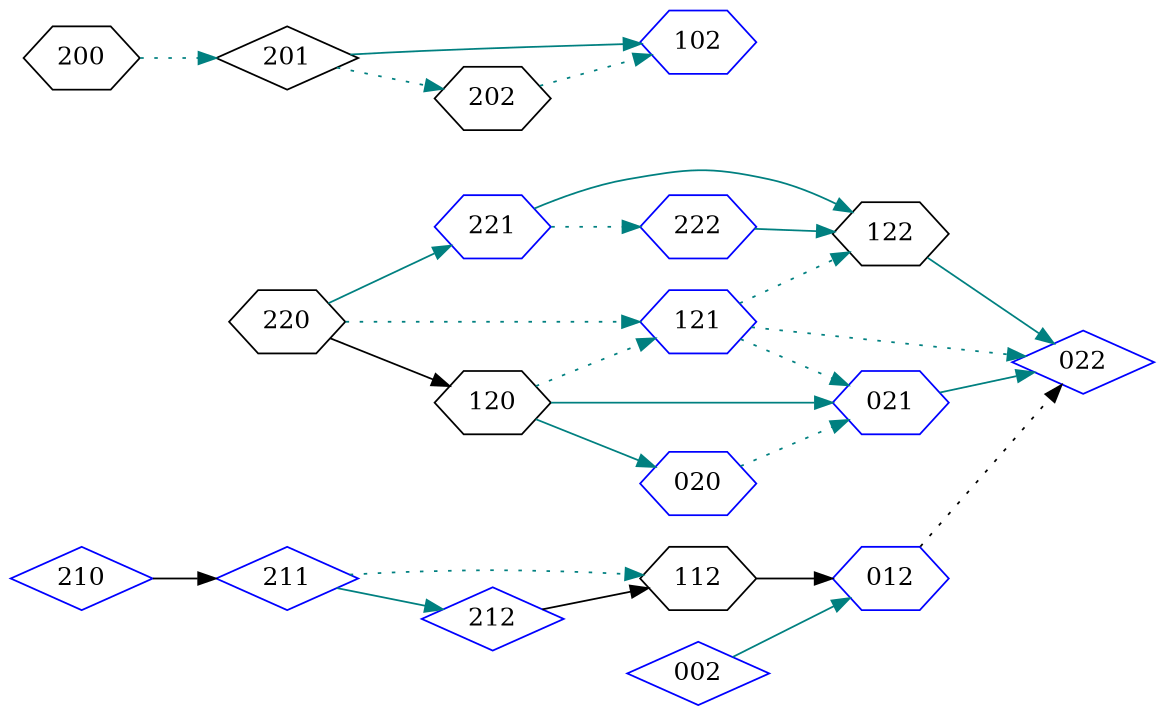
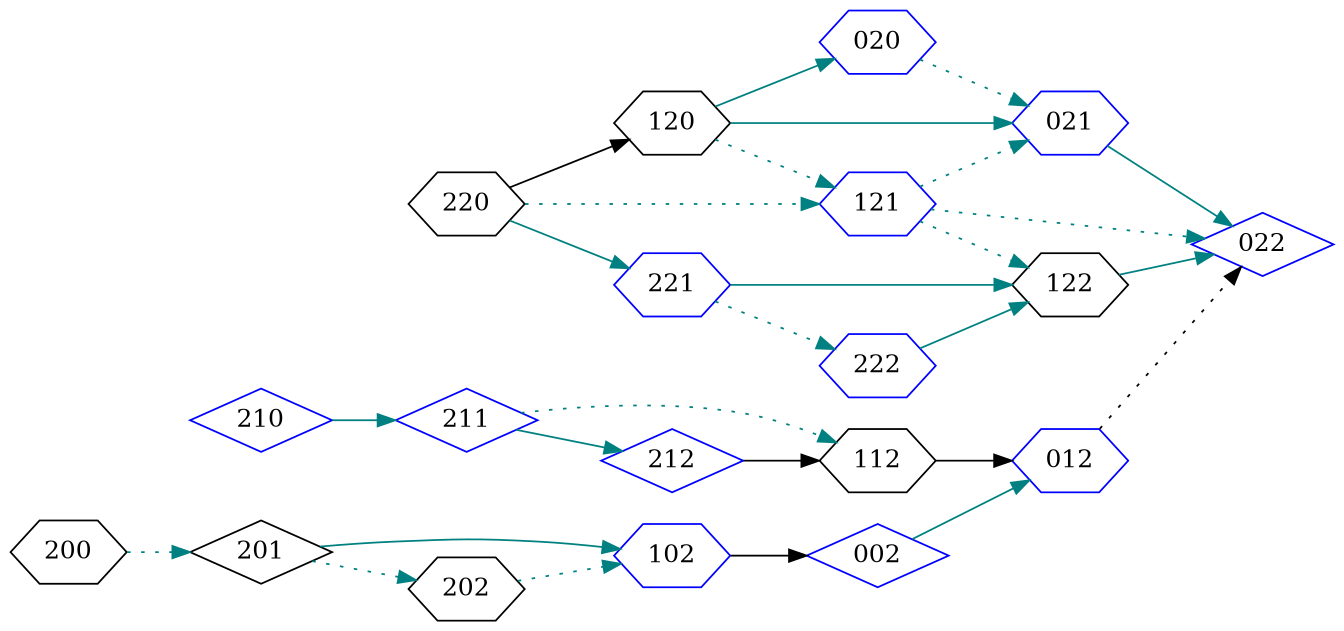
edge "102" -> "002": added
edge "210" -> "211": color black -> teal
